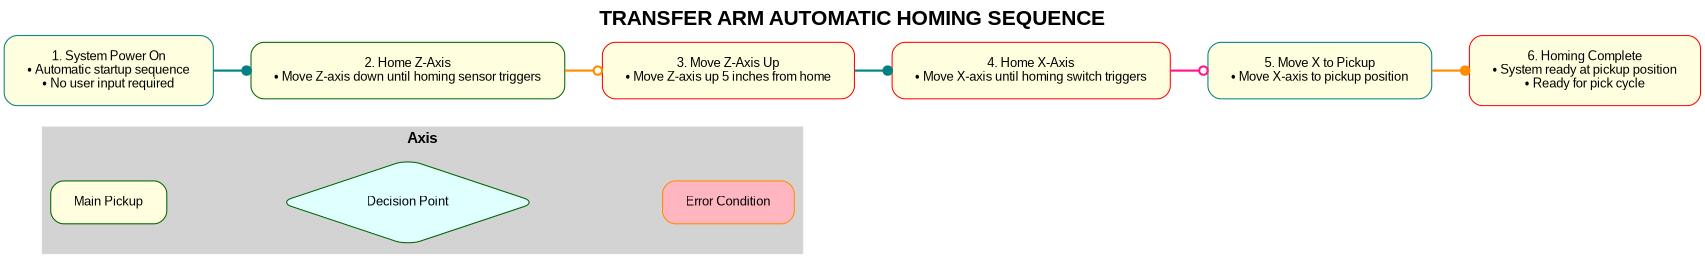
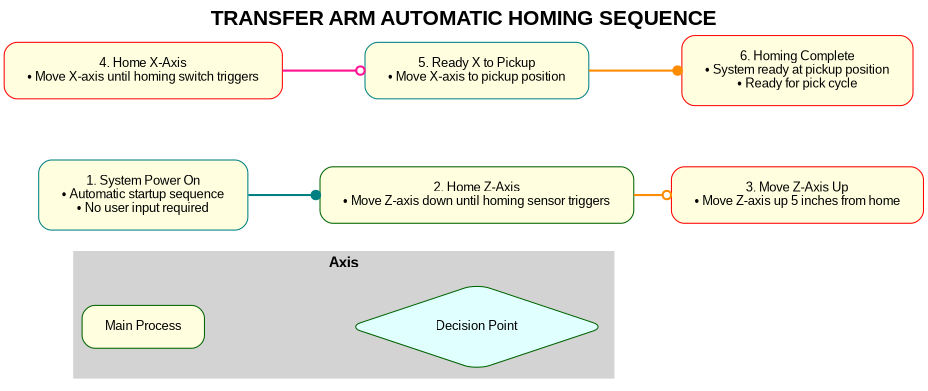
edge "3. Move Z-Axis Up • Move Z-axis up 5 inches from home" -> "4. Home X-Axis • Move X-axis until homing switch triggers": removed
node "5. Move X to Pickup • Move X-axis to pickup position": label "5. Move X to Pickup • Move X-axis to pickup position" -> "5. Ready X to Pickup • Move X-axis to pickup position"
node "Main Pickup": label "Main Pickup" -> "Main Process"
node "Error Condition": removed
